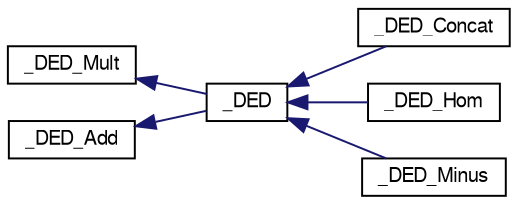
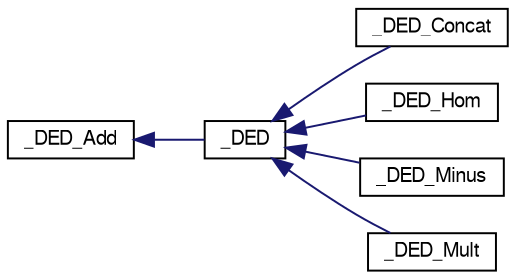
edge "_DED" -> "_DED_Mult": reversed
